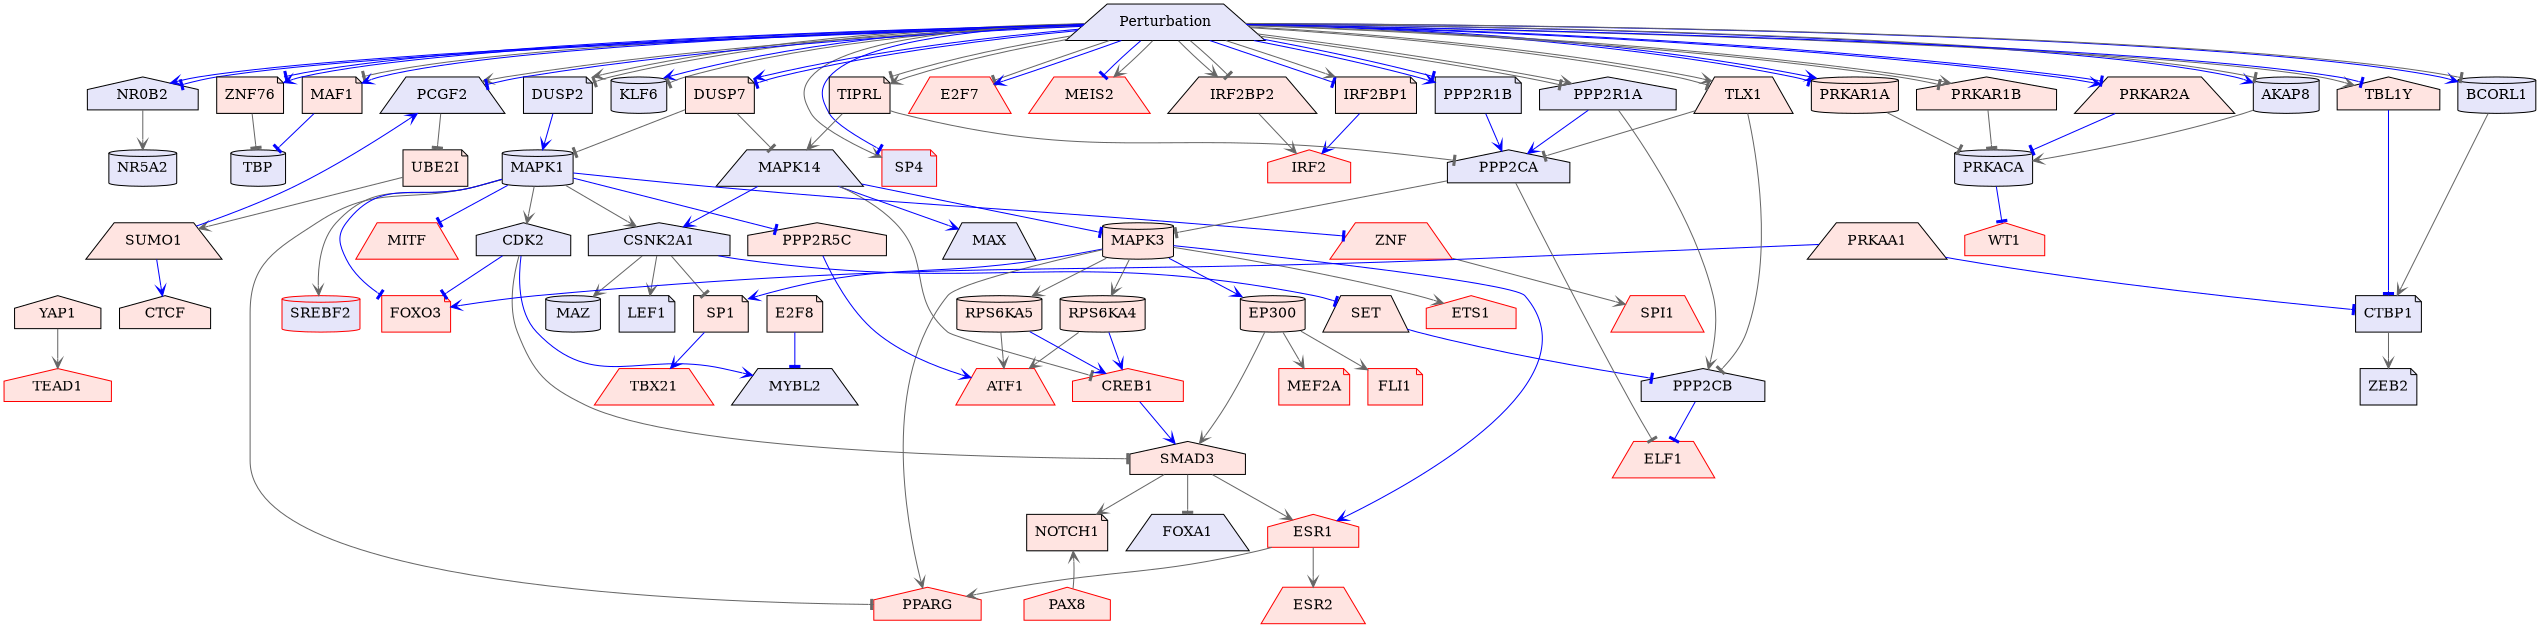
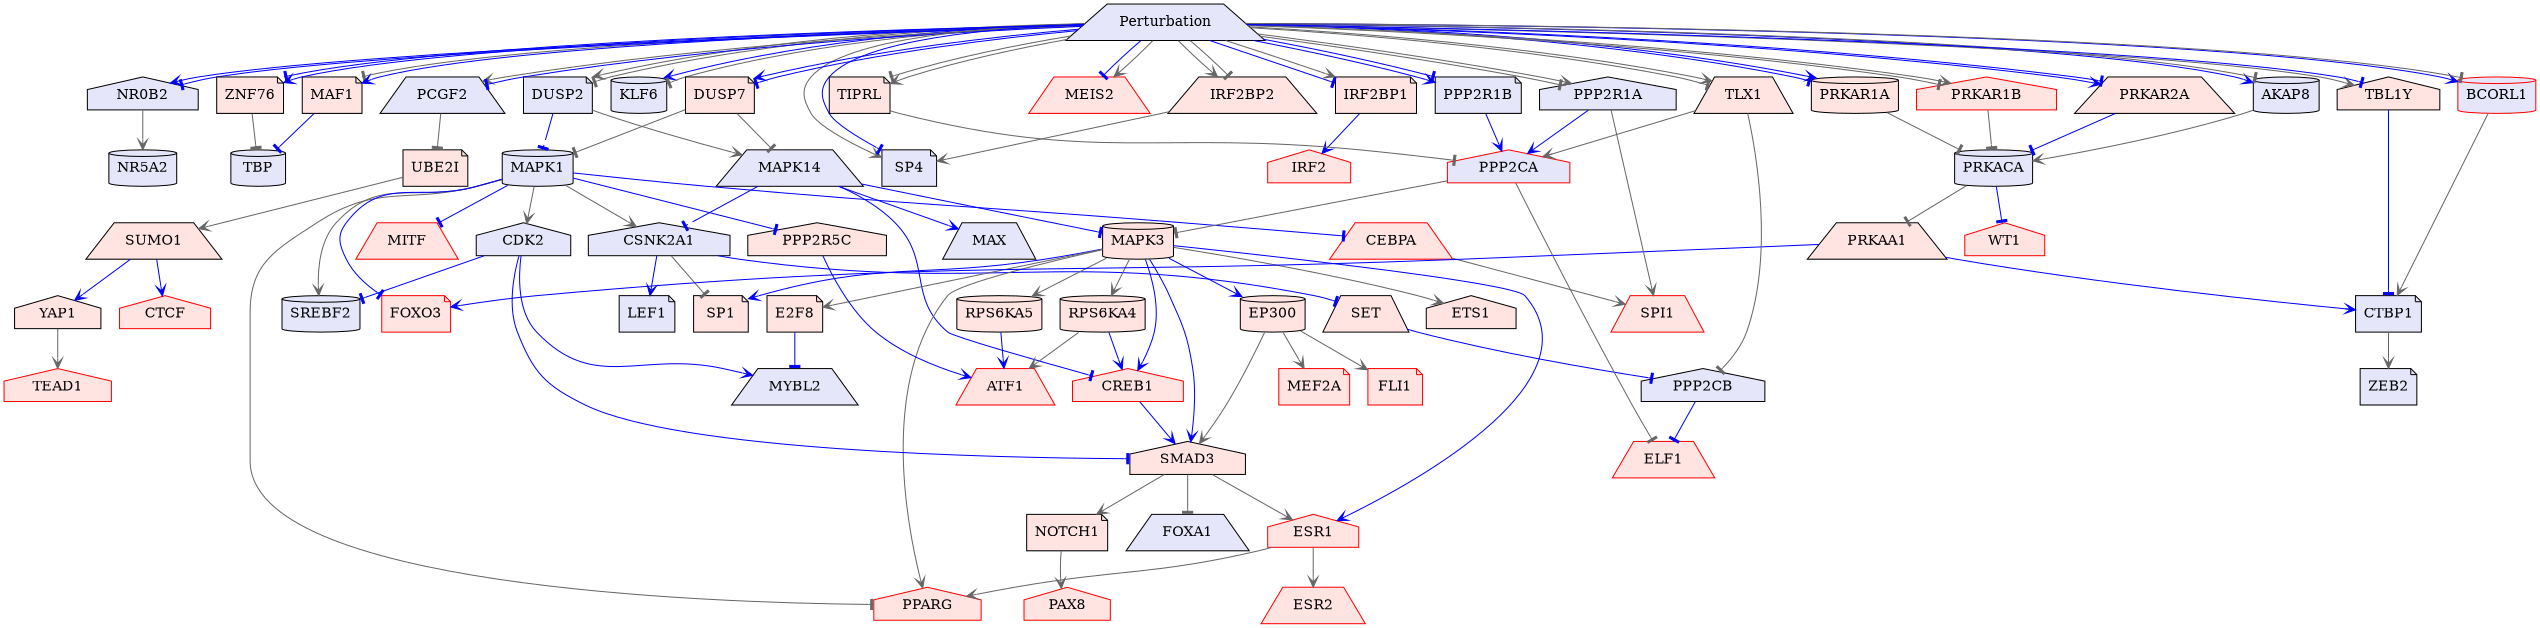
node "E2F7": removed
node "PRKAR1B": color black -> red
node "BCORL1": color black -> red
edge "DUSP2" -> "MAPK1": arrowhead vee -> tee
edge "IRF2BP2" -> "IRF2": now "IRF2BP2" -> "SP4"
edge "TIPRL" -> "MAPK14": now "DUSP2" -> "MAPK14"
edge "TLX1" -> "PPP2CA": arrowhead tee -> vee
node "SP4": color red -> black
node "PPP2CA": color black -> red
edge "SUMO1" -> "PCGF2": now "SUMO1" -> "YAP1"
edge "PRKACA" -> "PRKAA1": added
edge "MAPK14" -> "CSNK2A1": arrowhead vee -> tee
edge "PPP2R1A" -> "PPP2CB": now "PPP2R1A" -> "SPI1"
node "ZNF": label "ZNF" -> "CEBPA"
edge "CSNK2A1" -> "LEF1": color gray40 -> blue
edge "CDK2" -> "FOXO3": now "CDK2" -> "SREBF2"
edge "MAPK3" -> "E2F8": added
edge "PRKAA1" -> "CTBP1": arrowhead tee -> vee
edge "MAPK14" -> "CREB1": color gray40 -> blue
node "CTCF": color black -> red
node "SREBF2": color red -> black
node "MAZ": removed
node "ETS1": color red -> black
edge "MAPK3" -> "SMAD3": added
edge "RPS6KA5" -> "ATF1": color gray40 -> blue
edge "RPS6KA5" -> "CREB1": now "MAPK3" -> "CREB1"
node "TBX21": removed
edge "CDK2" -> "SMAD3": color gray40 -> blue
edge "PAX8" -> "NOTCH1": reversed
